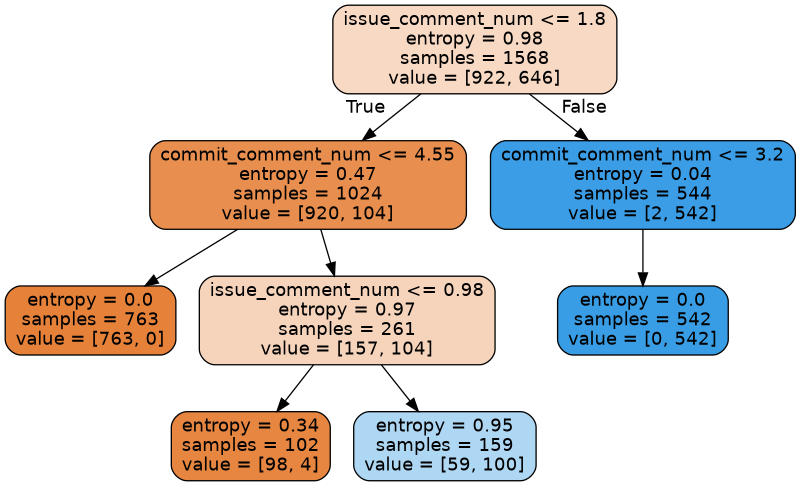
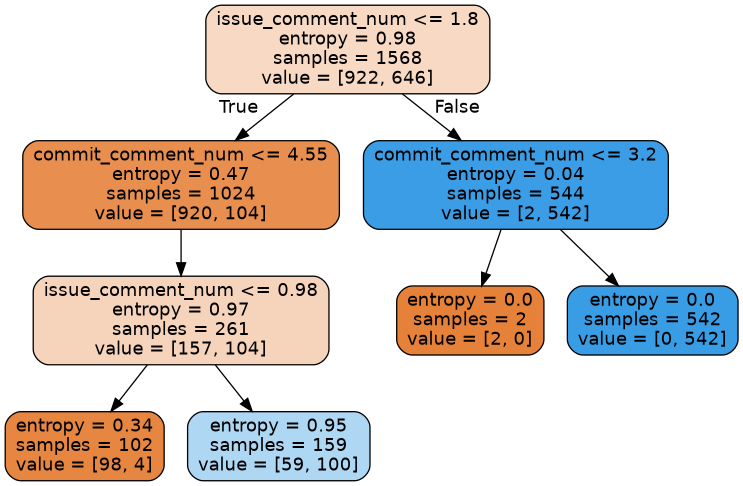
node "entropy = 0.0 samples = 763 value = [763, 0]": removed
node "entropy = 0.0 samples = 2 value = [2, 0]": added
